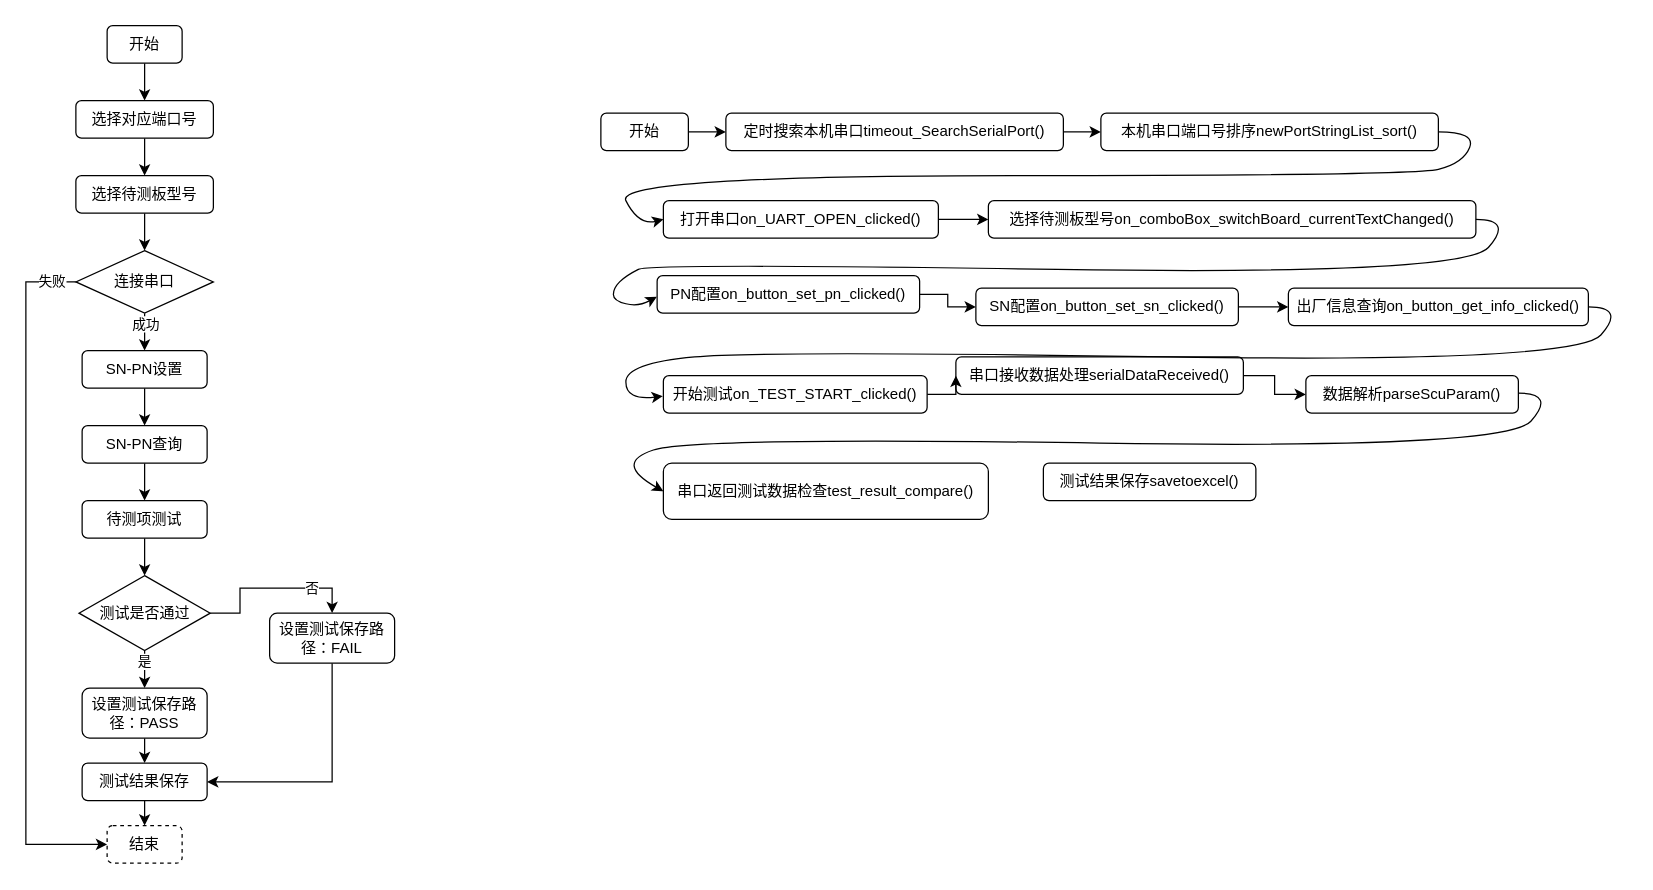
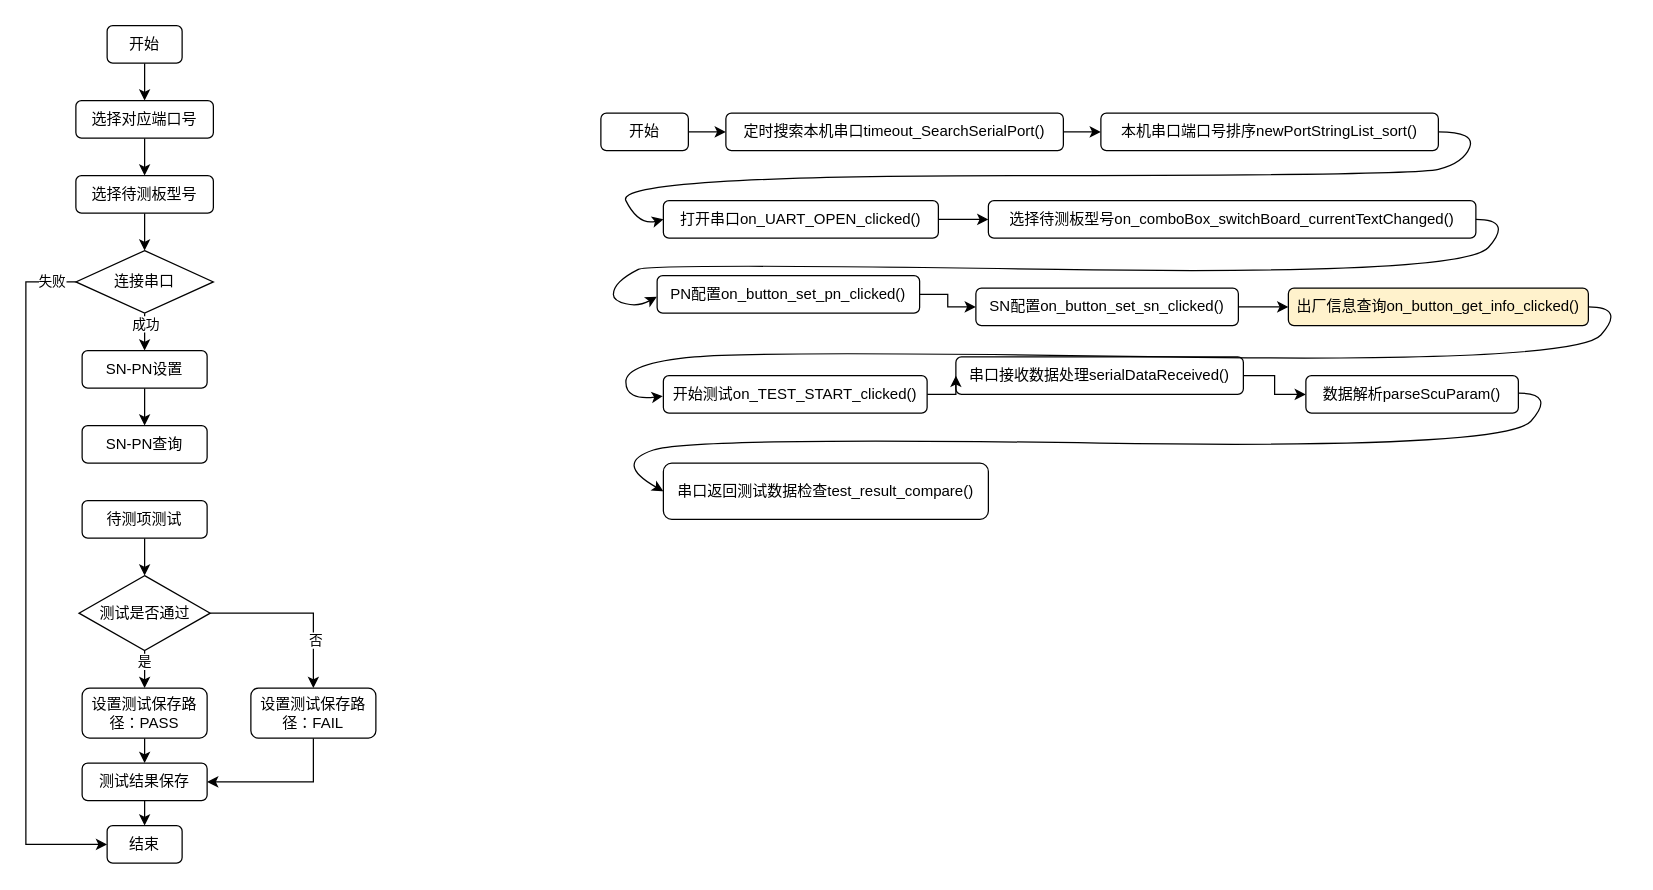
node "出厂信息查询on_button_get_info_clicked()": fillcolor #ffffff -> #fff2cc
edge "SN-PN查询" -> "待测项测试": removed
node "测试结果保存savetoexcel()": removed
node "设置测试保存路径：FAIL": moved (332, 638) -> (313, 713)
node "结束": style dashed -> solid
